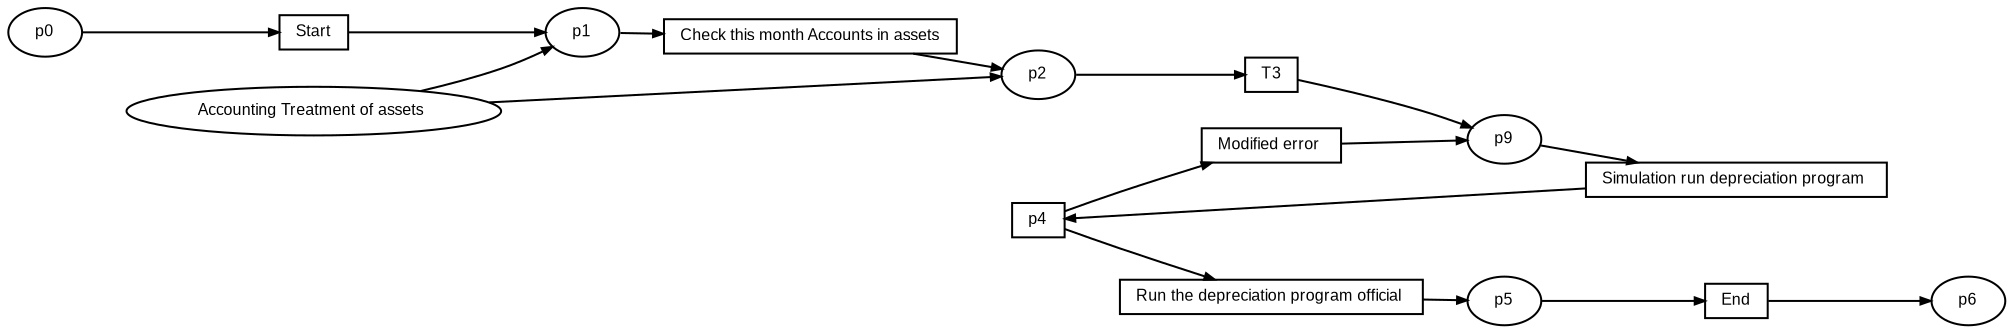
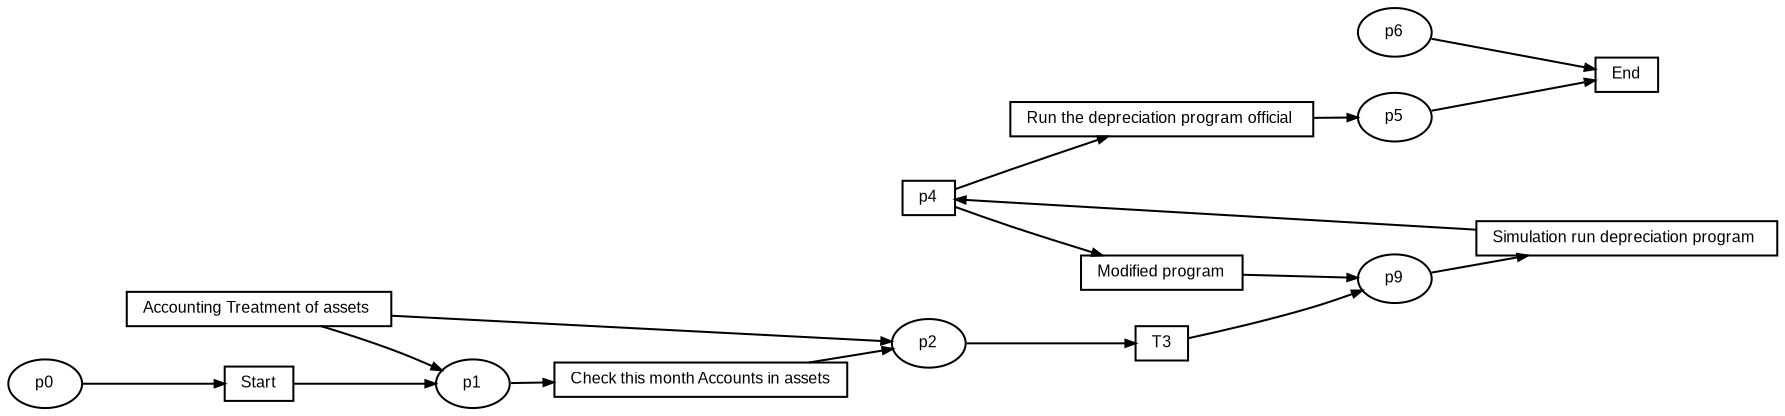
node "Accounting Treatment of assets": shape ellipse -> box
node "Modified error": label "Modified error" -> "Modified program"
edge "End" -> "p6": reversed
